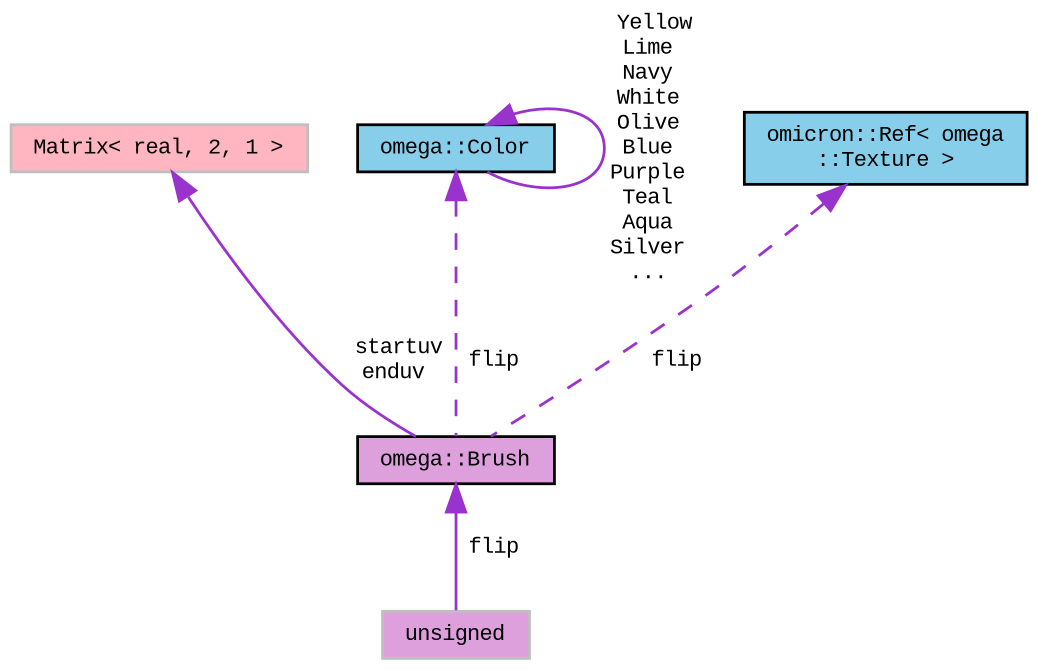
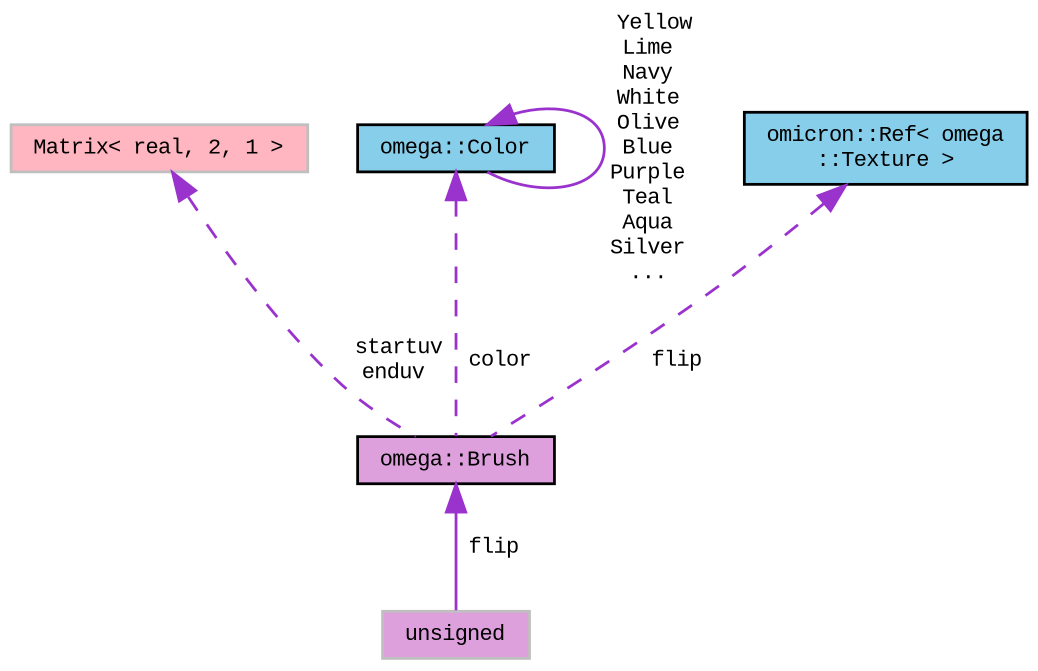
edge "omega::Brush" -> "Matrix< real, 2, 1 >": style solid -> dashed
edge "omega::Brush" -> "omega::Color": label " flip" -> " color"
